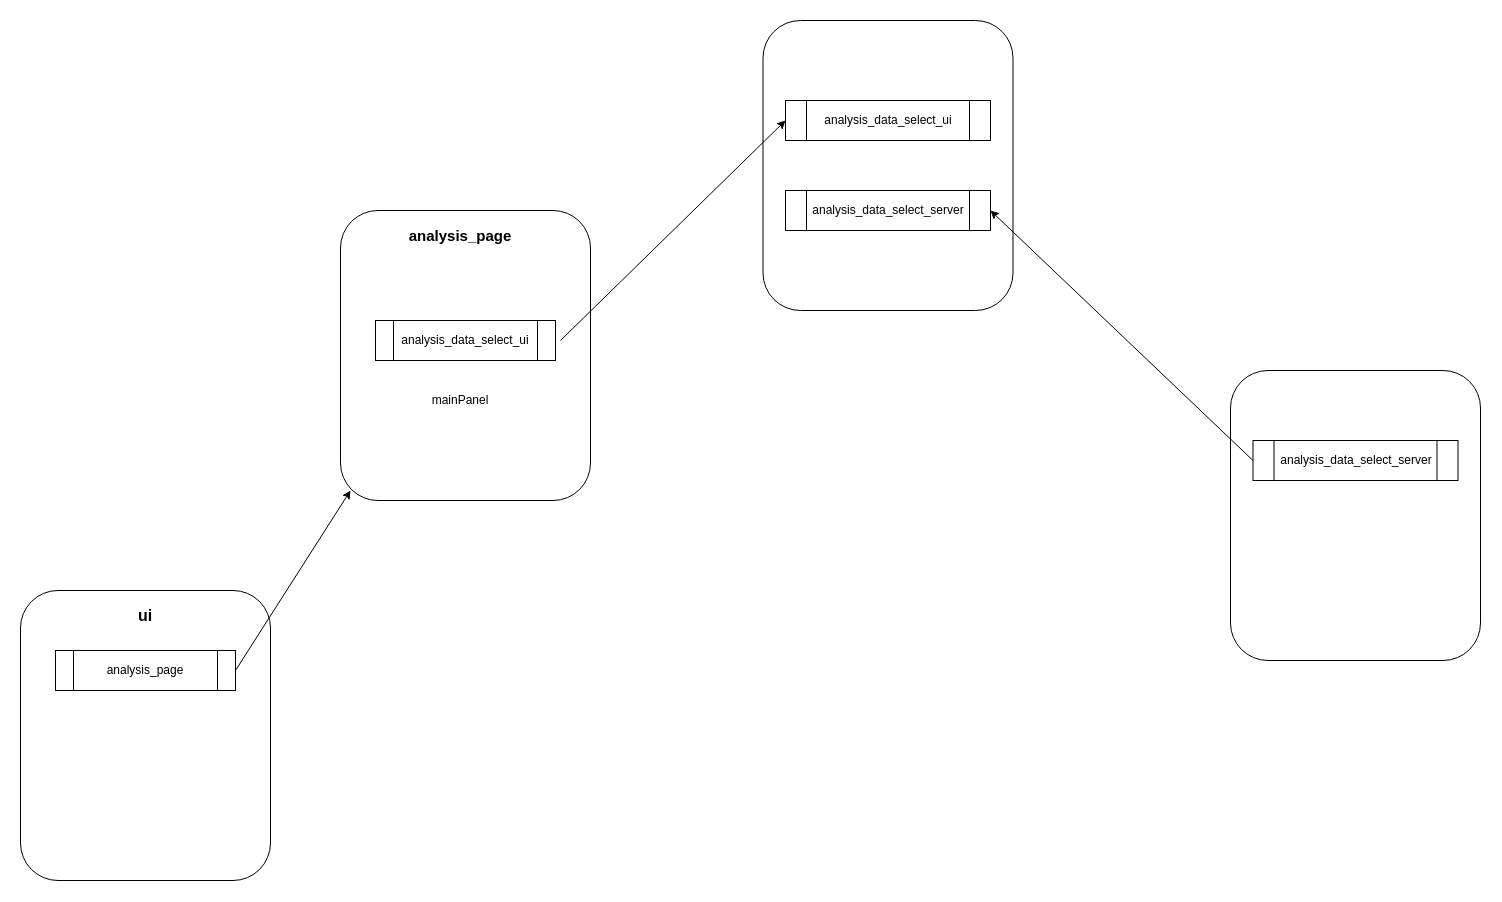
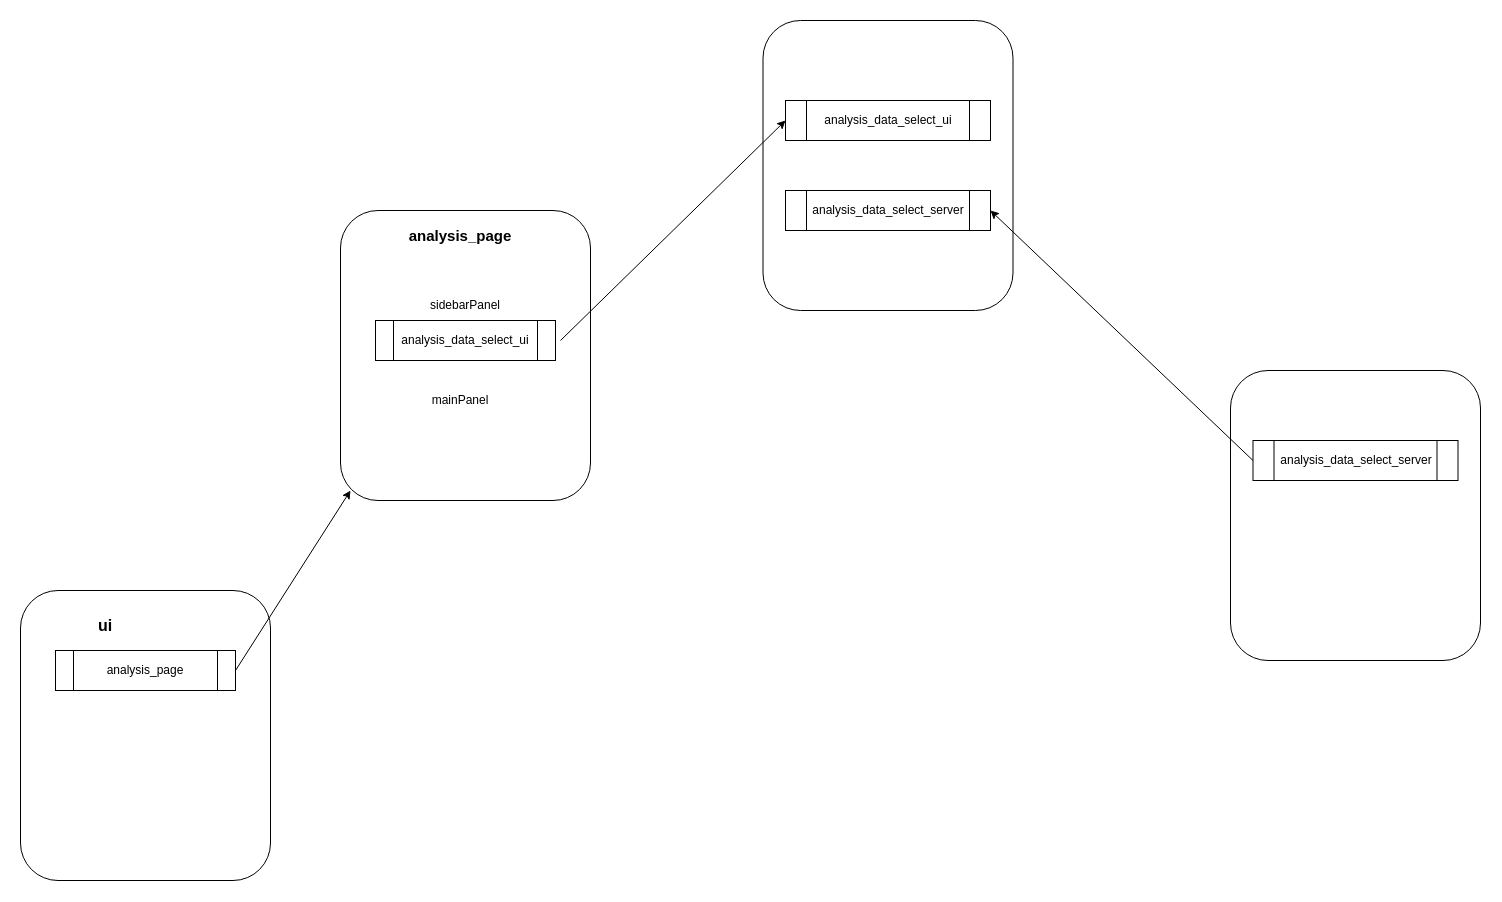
node "sidebarPanel": added
node "ui": moved (146, 616) -> (106, 626)
